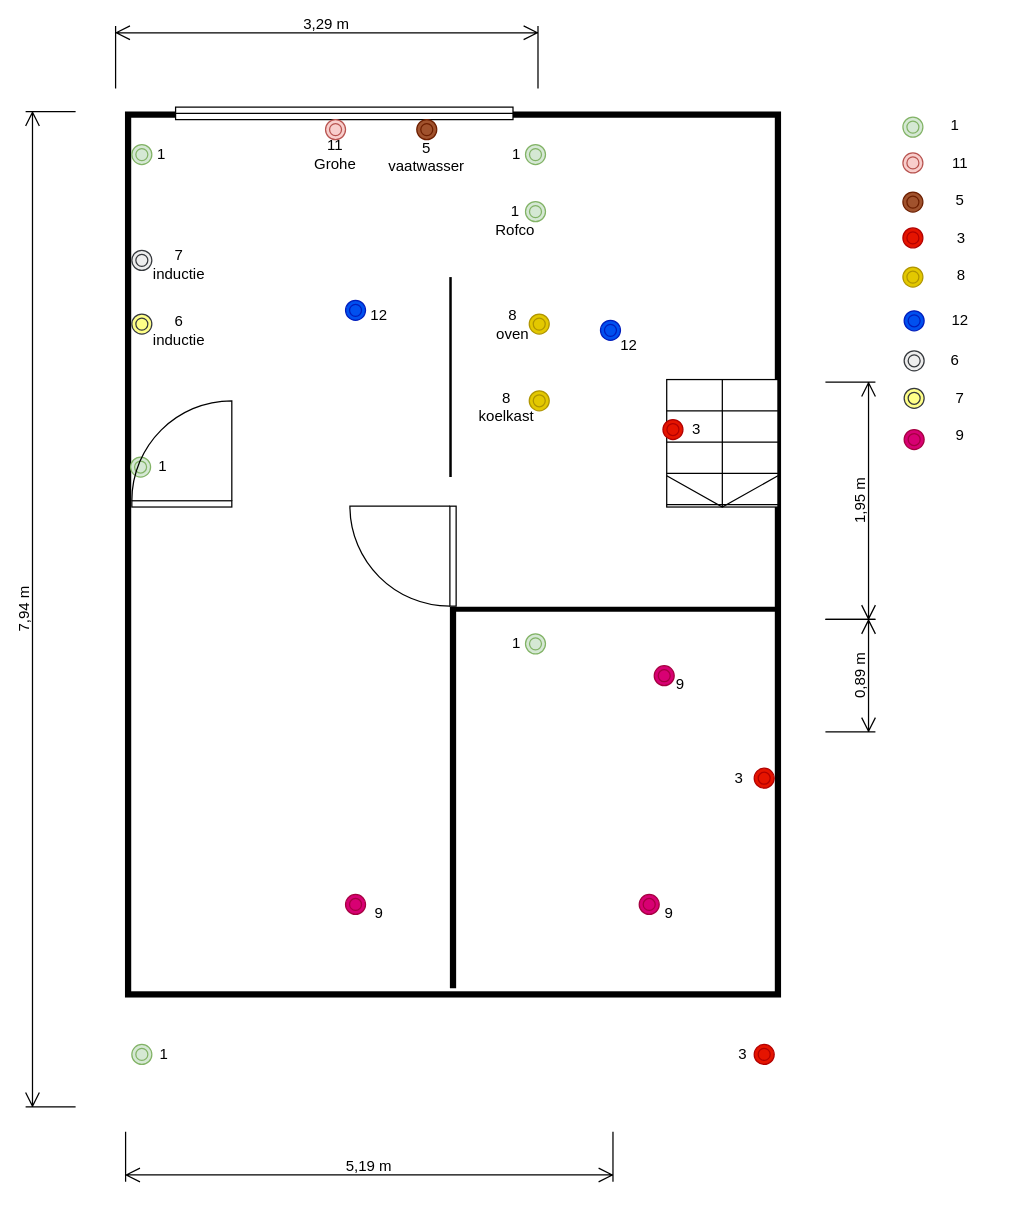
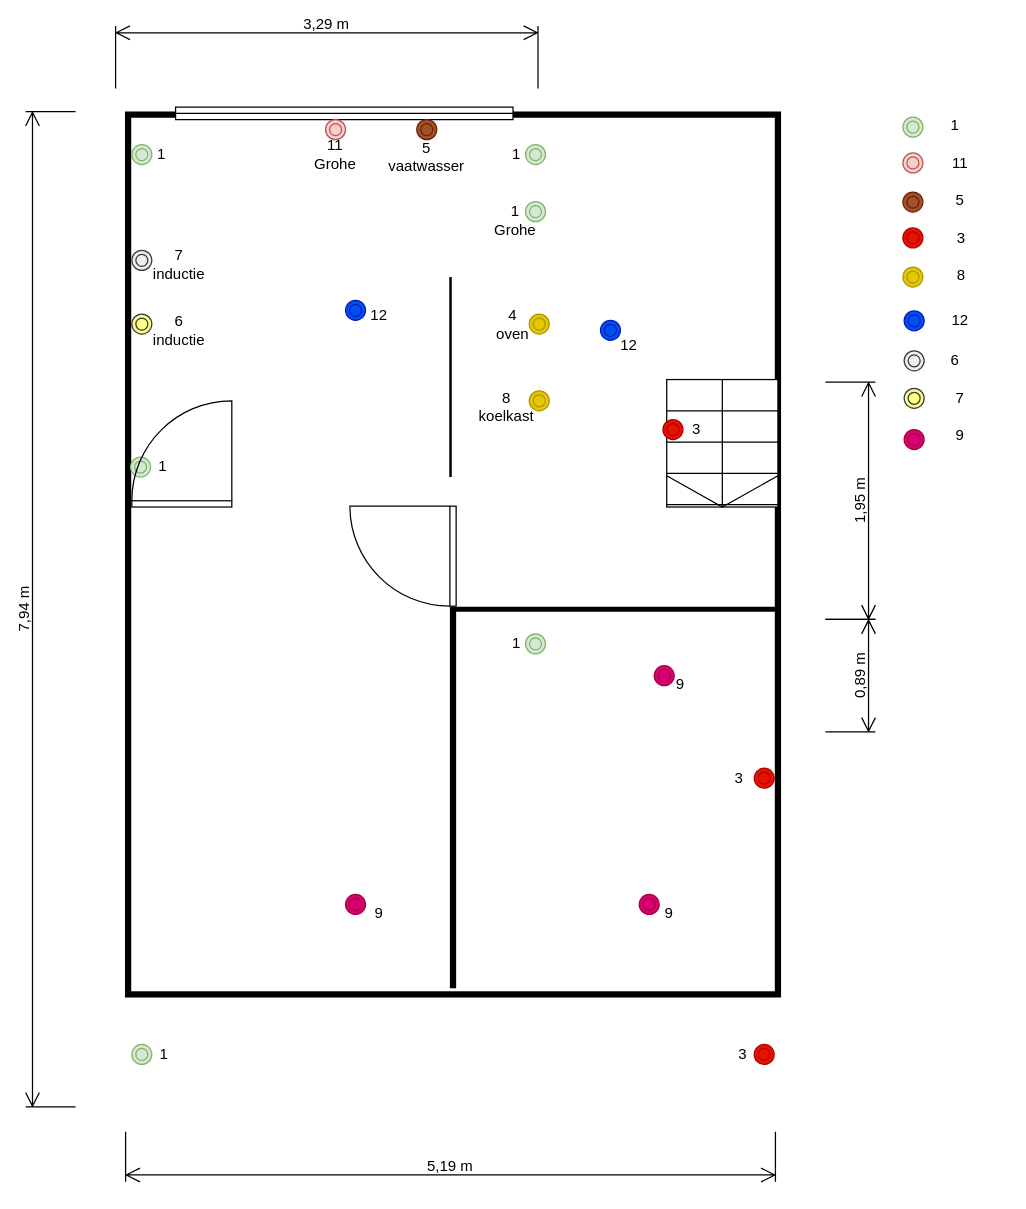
node "1 Rofco": label "1 Rofco" -> "1 Grohe"
node "8 oven": label "8 oven" -> "4 oven"
node "5,19 m": size 488x50 -> 650x50
